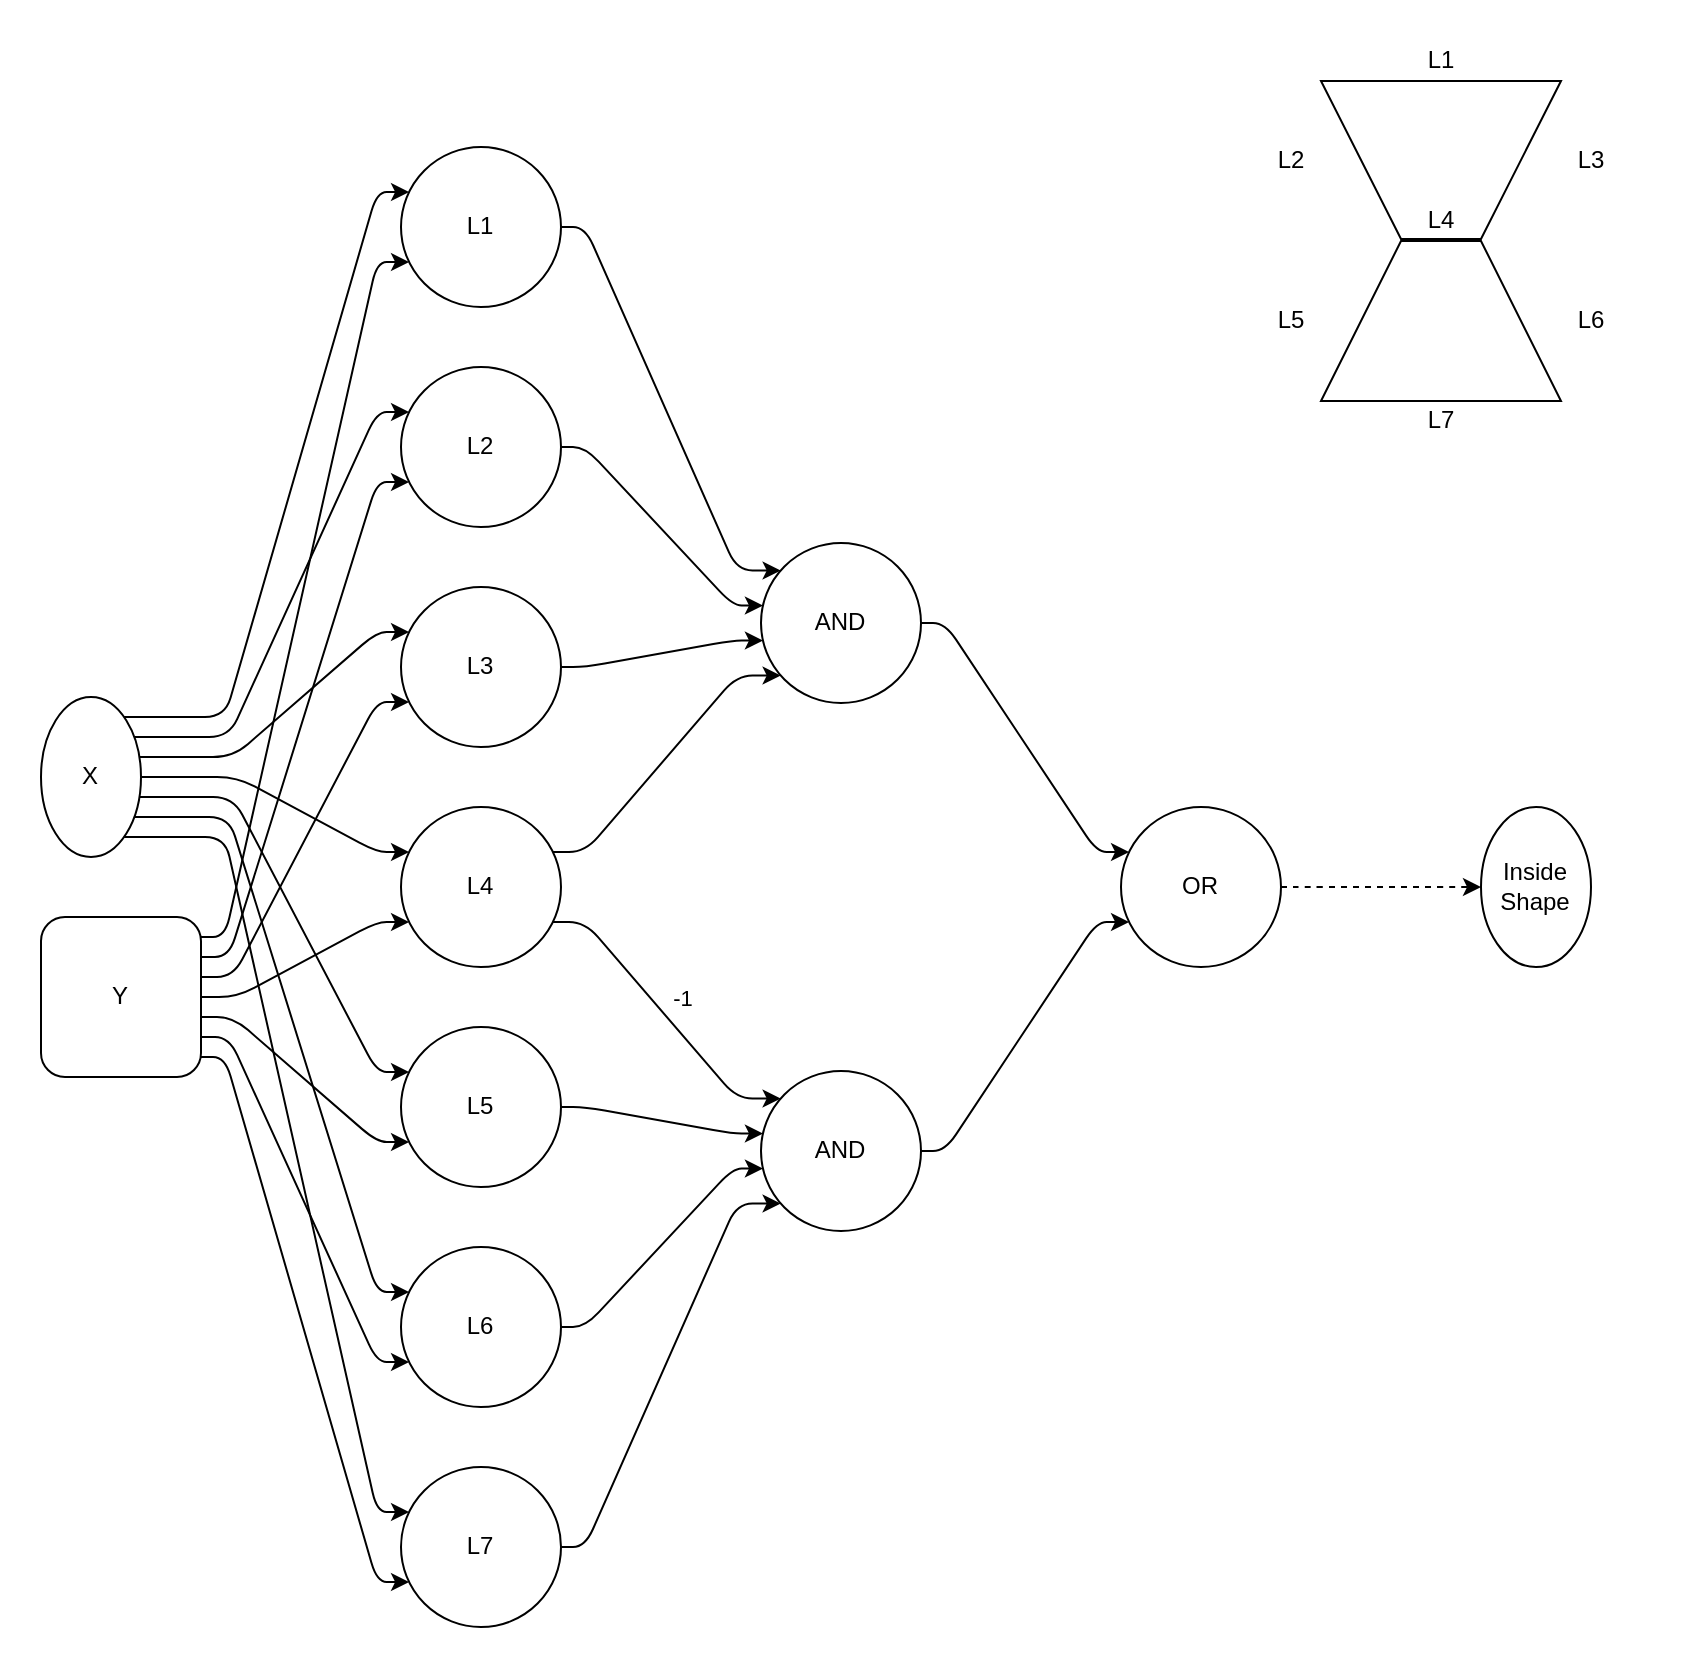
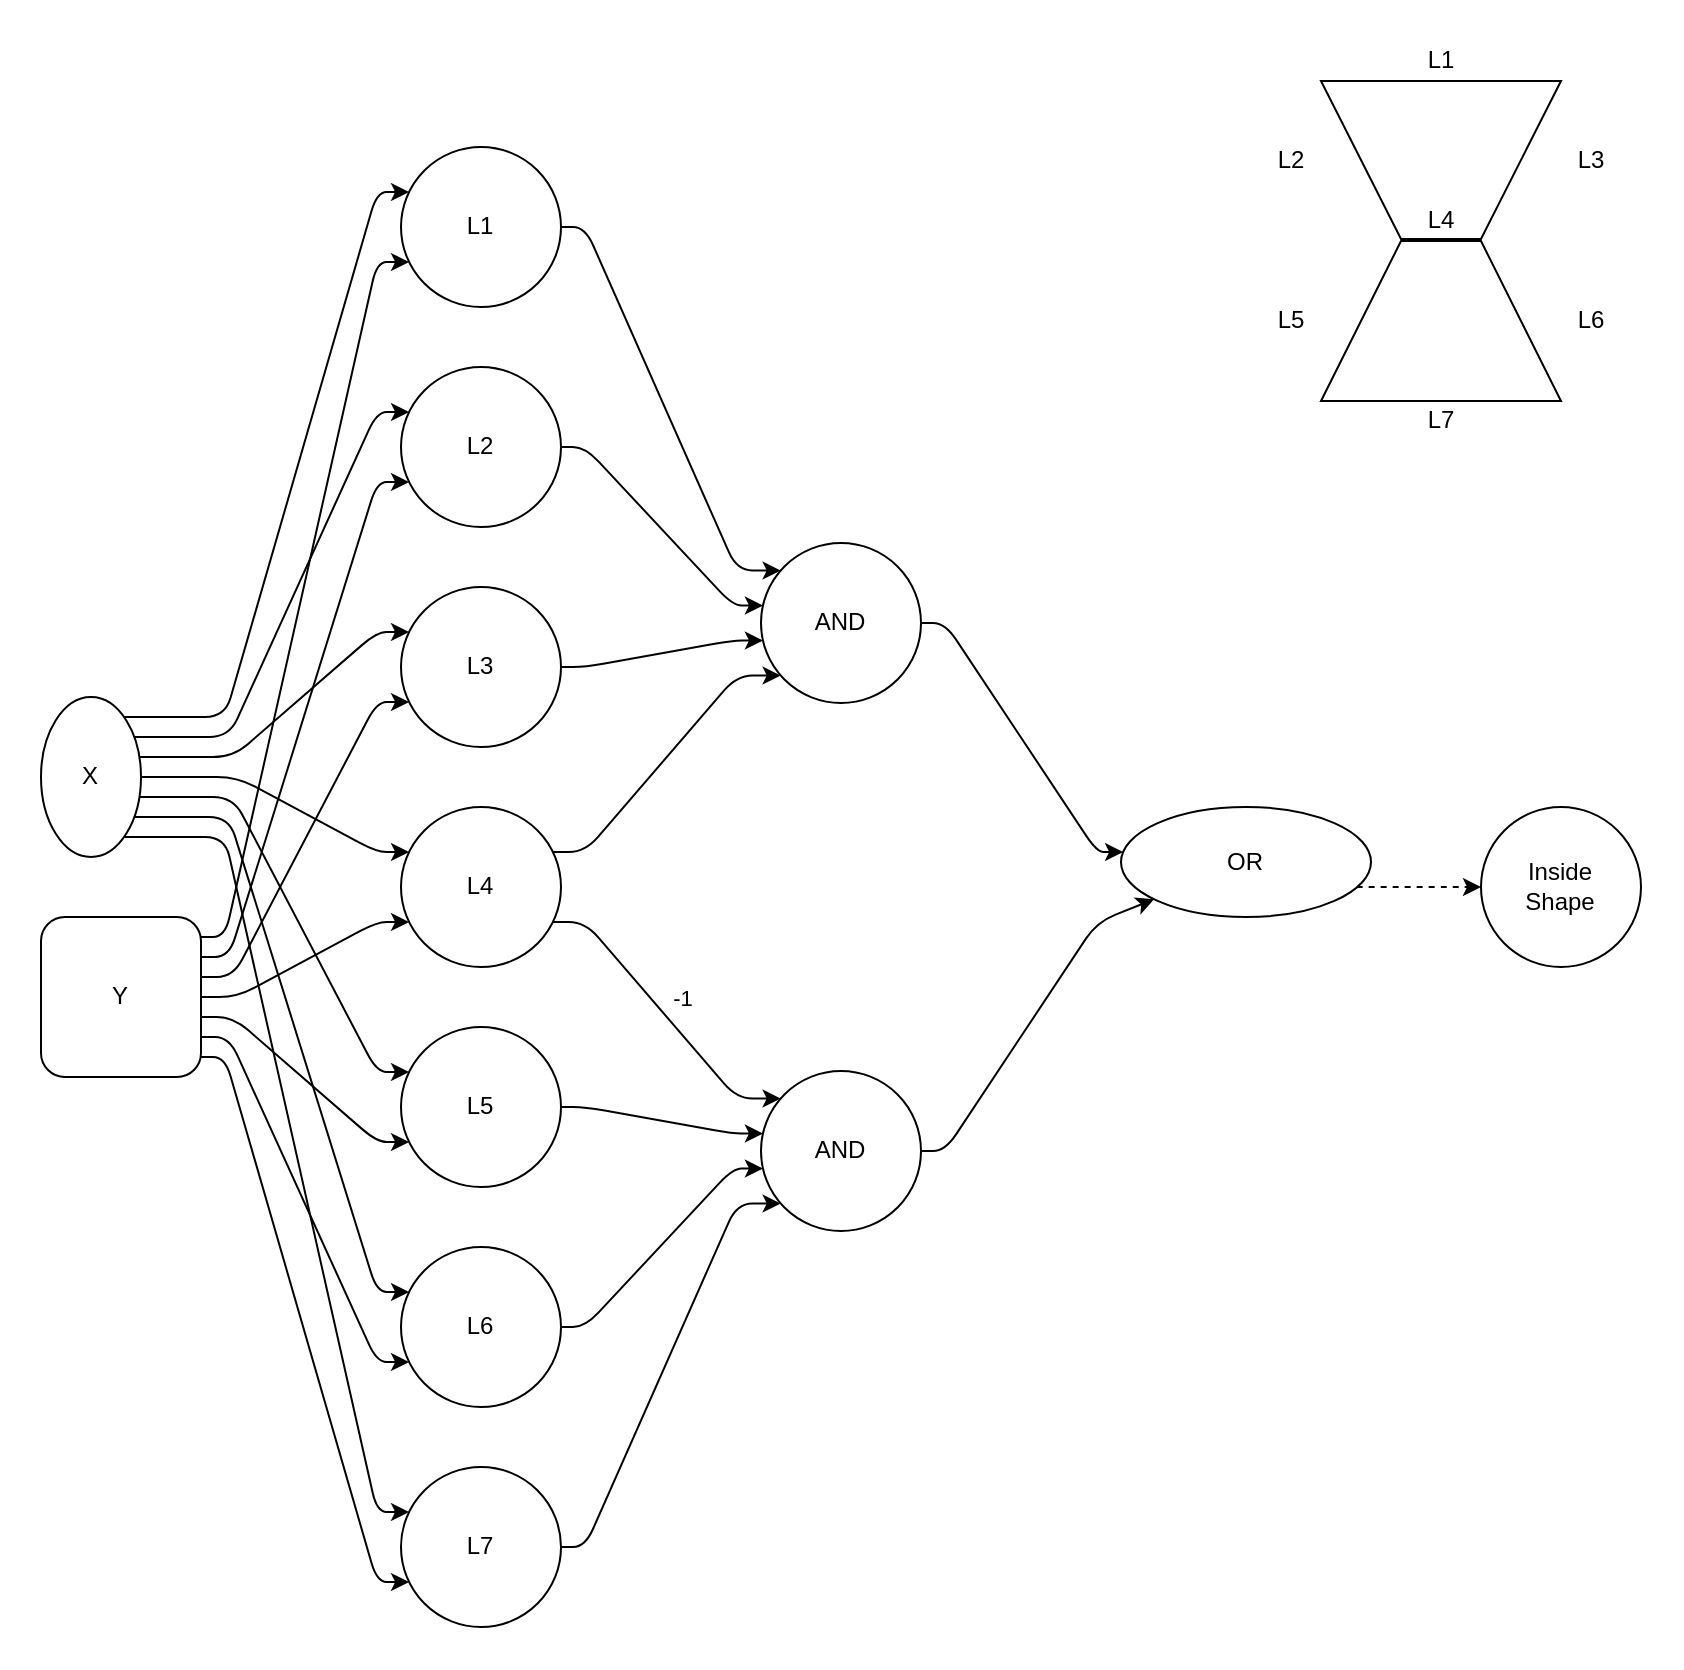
node "OR": size 160x160 -> 250x110
node "Inside Shape": size 110x160 -> 160x160
